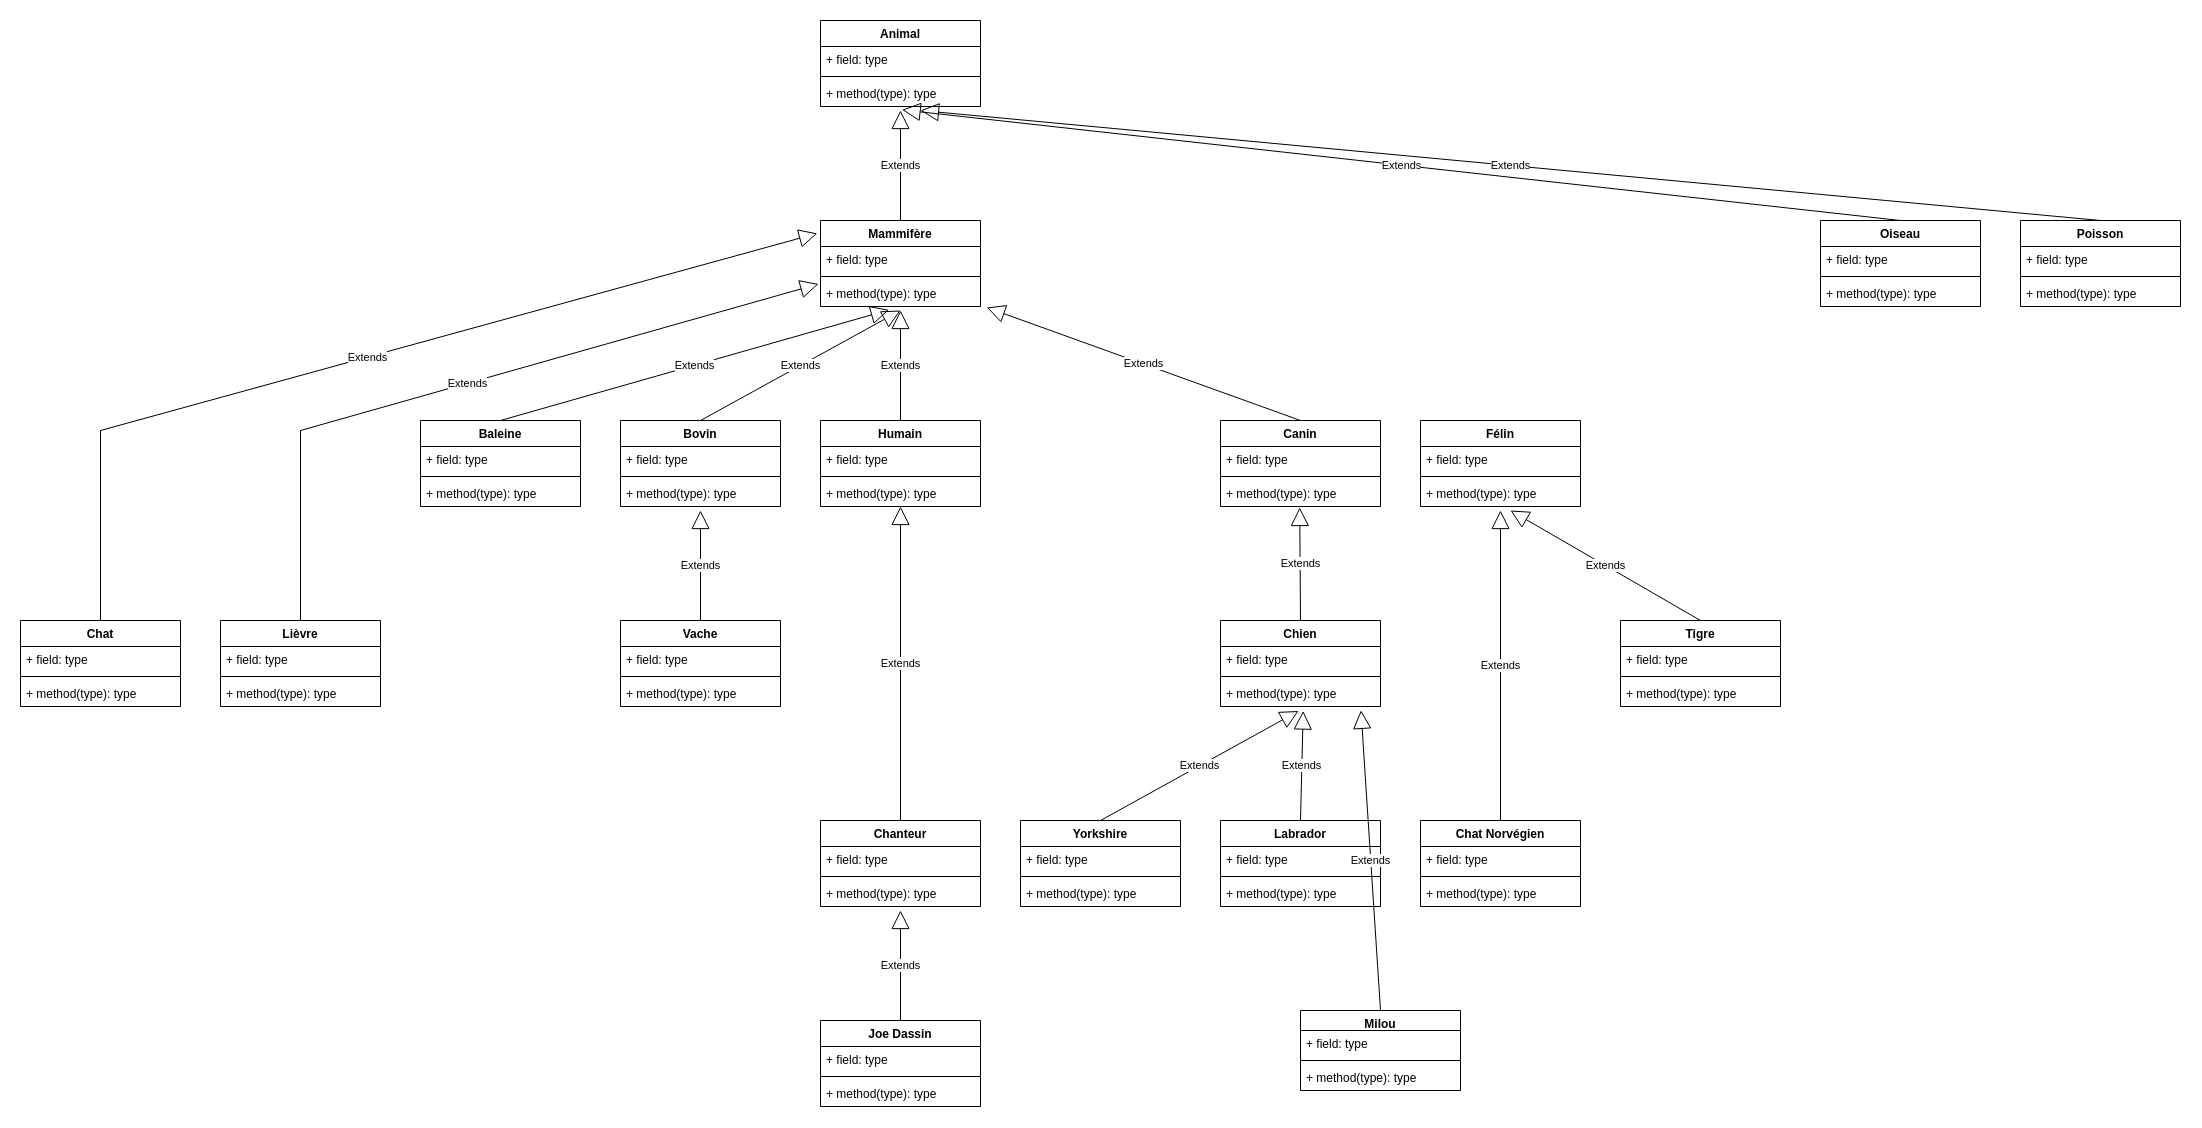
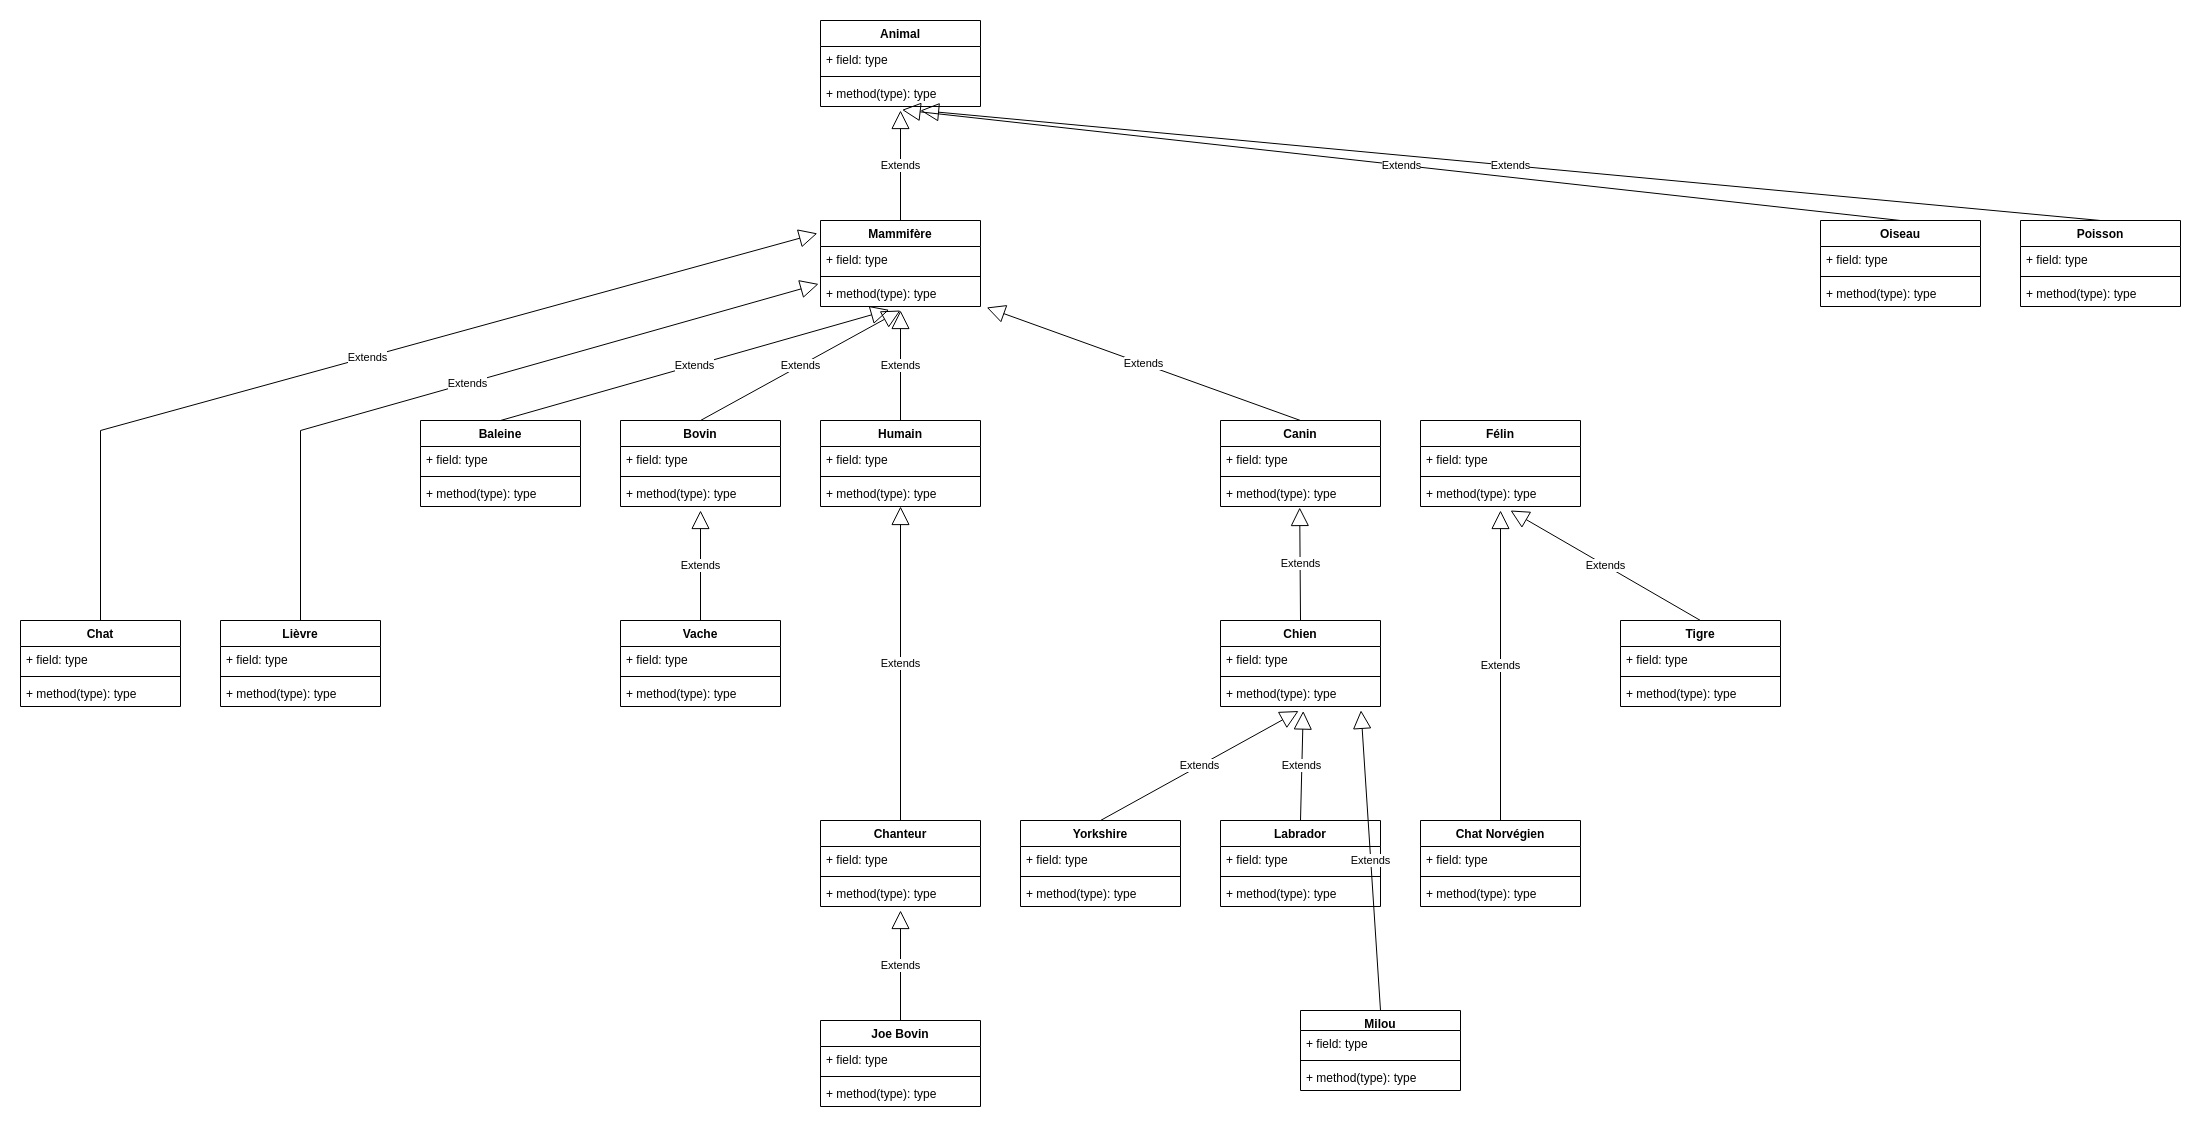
node "Joe Dassin": label "Joe Dassin" -> "Joe Bovin"
